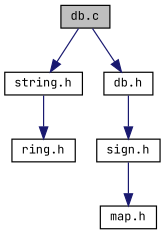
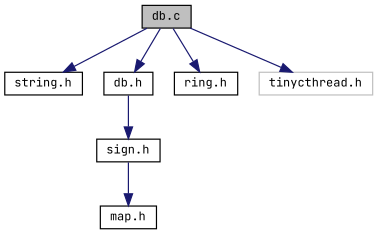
node "tinycthread.h": added
edge "string.h" -> "ring.h": now "db.c" -> "ring.h"
